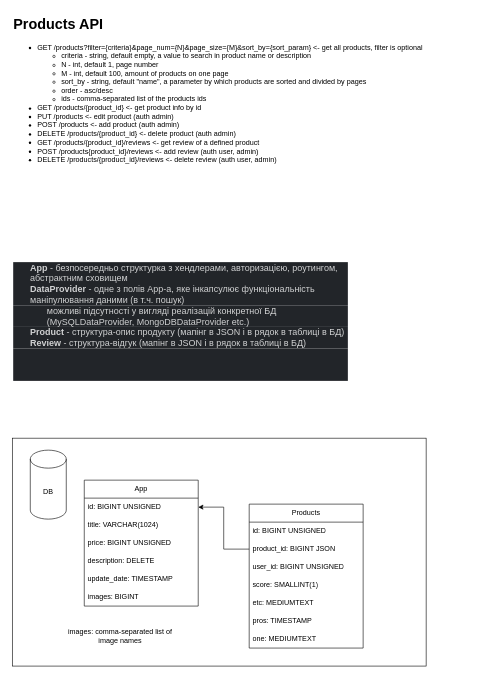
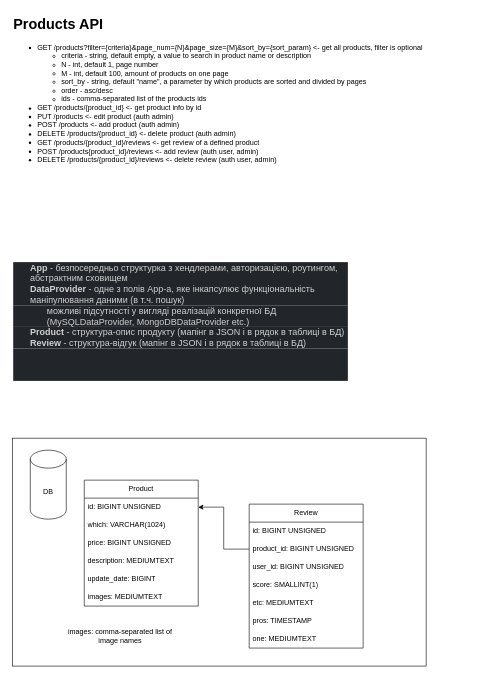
node "App": label "App" -> "Product"
node "Products": label "Products" -> "Review"
node "title: VARCHAR(1024)": label "title: VARCHAR(1024)" -> "which: VARCHAR(1024)"
node "product_id: BIGINT JSON": label "product_id: BIGINT JSON" -> "product_id: BIGINT UNSIGNED"
node "description: DELETE": label "description: DELETE" -> "description: MEDIUMTEXT"
node "update_date: TIMESTAMP": label "update_date: TIMESTAMP" -> "update_date: BIGINT"
node "images: BIGINT": label "images: BIGINT" -> "images: MEDIUMTEXT"
